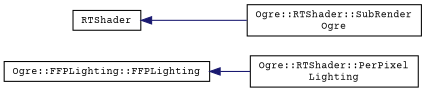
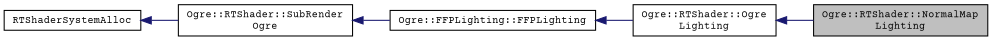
node "RTShader": label "RTShader" -> "RTShaderSystemAlloc"
edge "Ogre::FFPLighting::FFPLighting" -> "Ogre::RTShader::SubRender Ogre": added
node "Ogre::RTShader::NormalMap Lighting": added
node "Ogre::RTShader::PerPixel Lighting": label "Ogre::RTShader::PerPixel Lighting" -> "Ogre::RTShader::Ogre Lighting"
